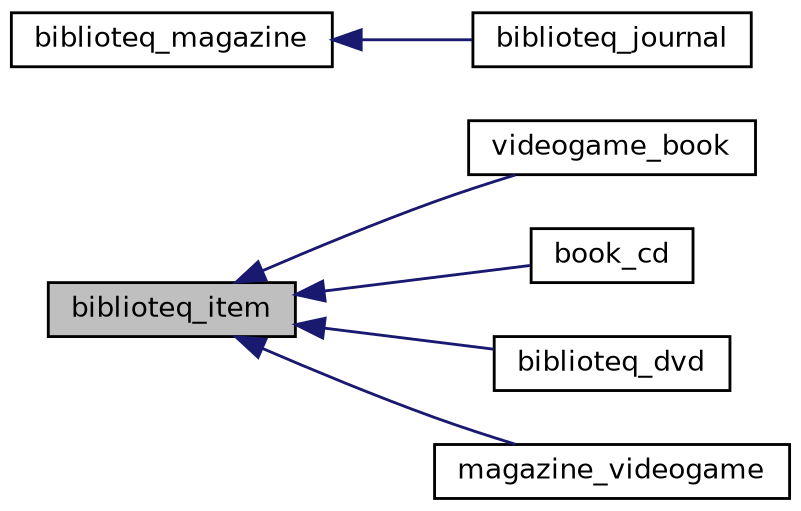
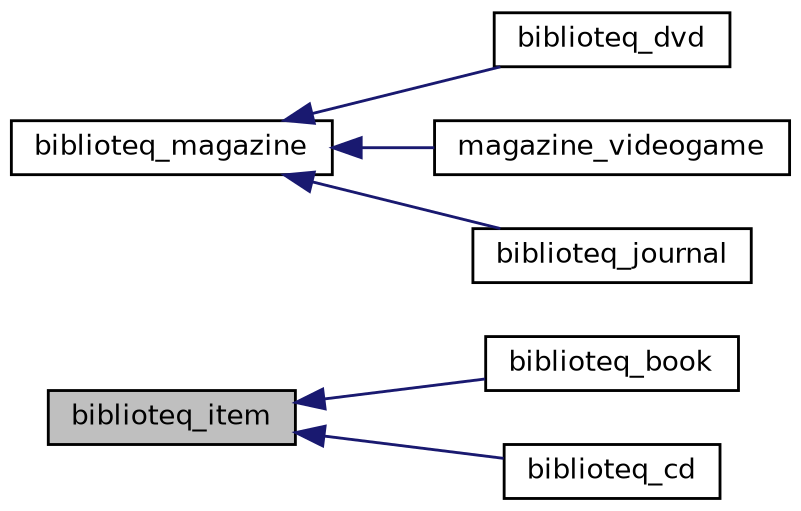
node "videogame_book": label "videogame_book" -> "biblioteq_book"
node "book_cd": label "book_cd" -> "biblioteq_cd"
edge "biblioteq_dvd" -> "biblioteq_item": now "biblioteq_dvd" -> "biblioteq_magazine"
edge "magazine_videogame" -> "biblioteq_item": now "magazine_videogame" -> "biblioteq_magazine"
